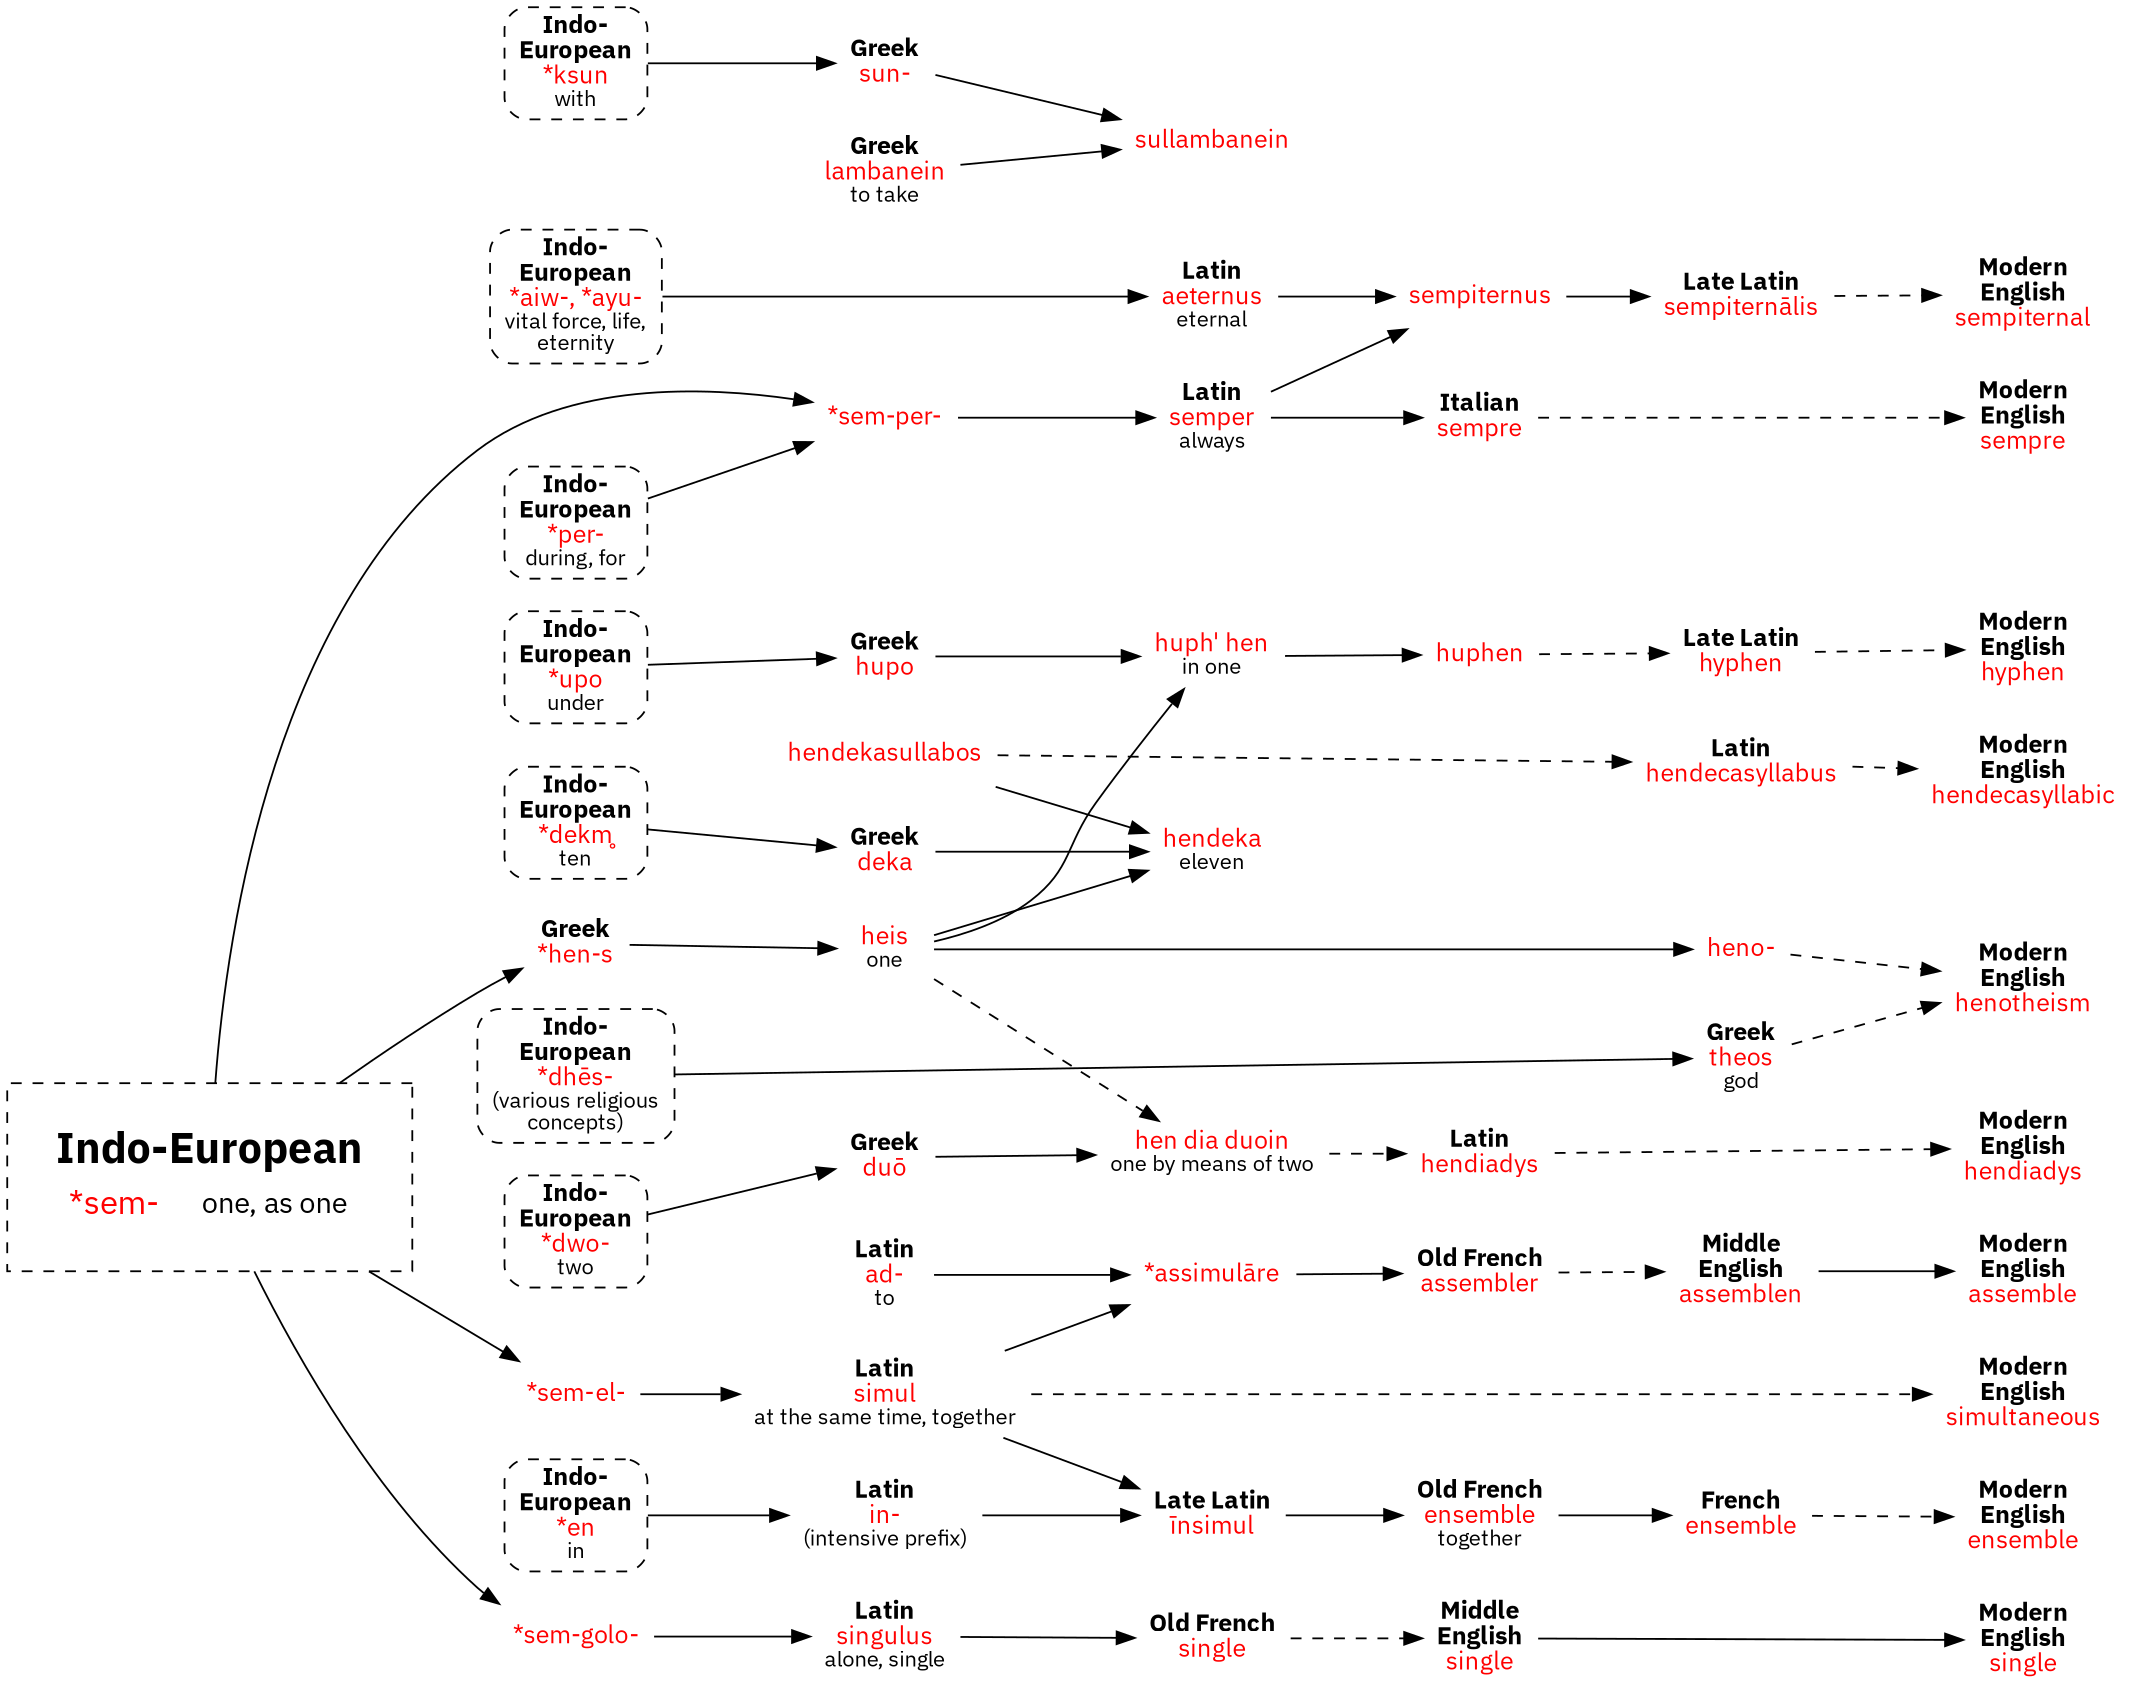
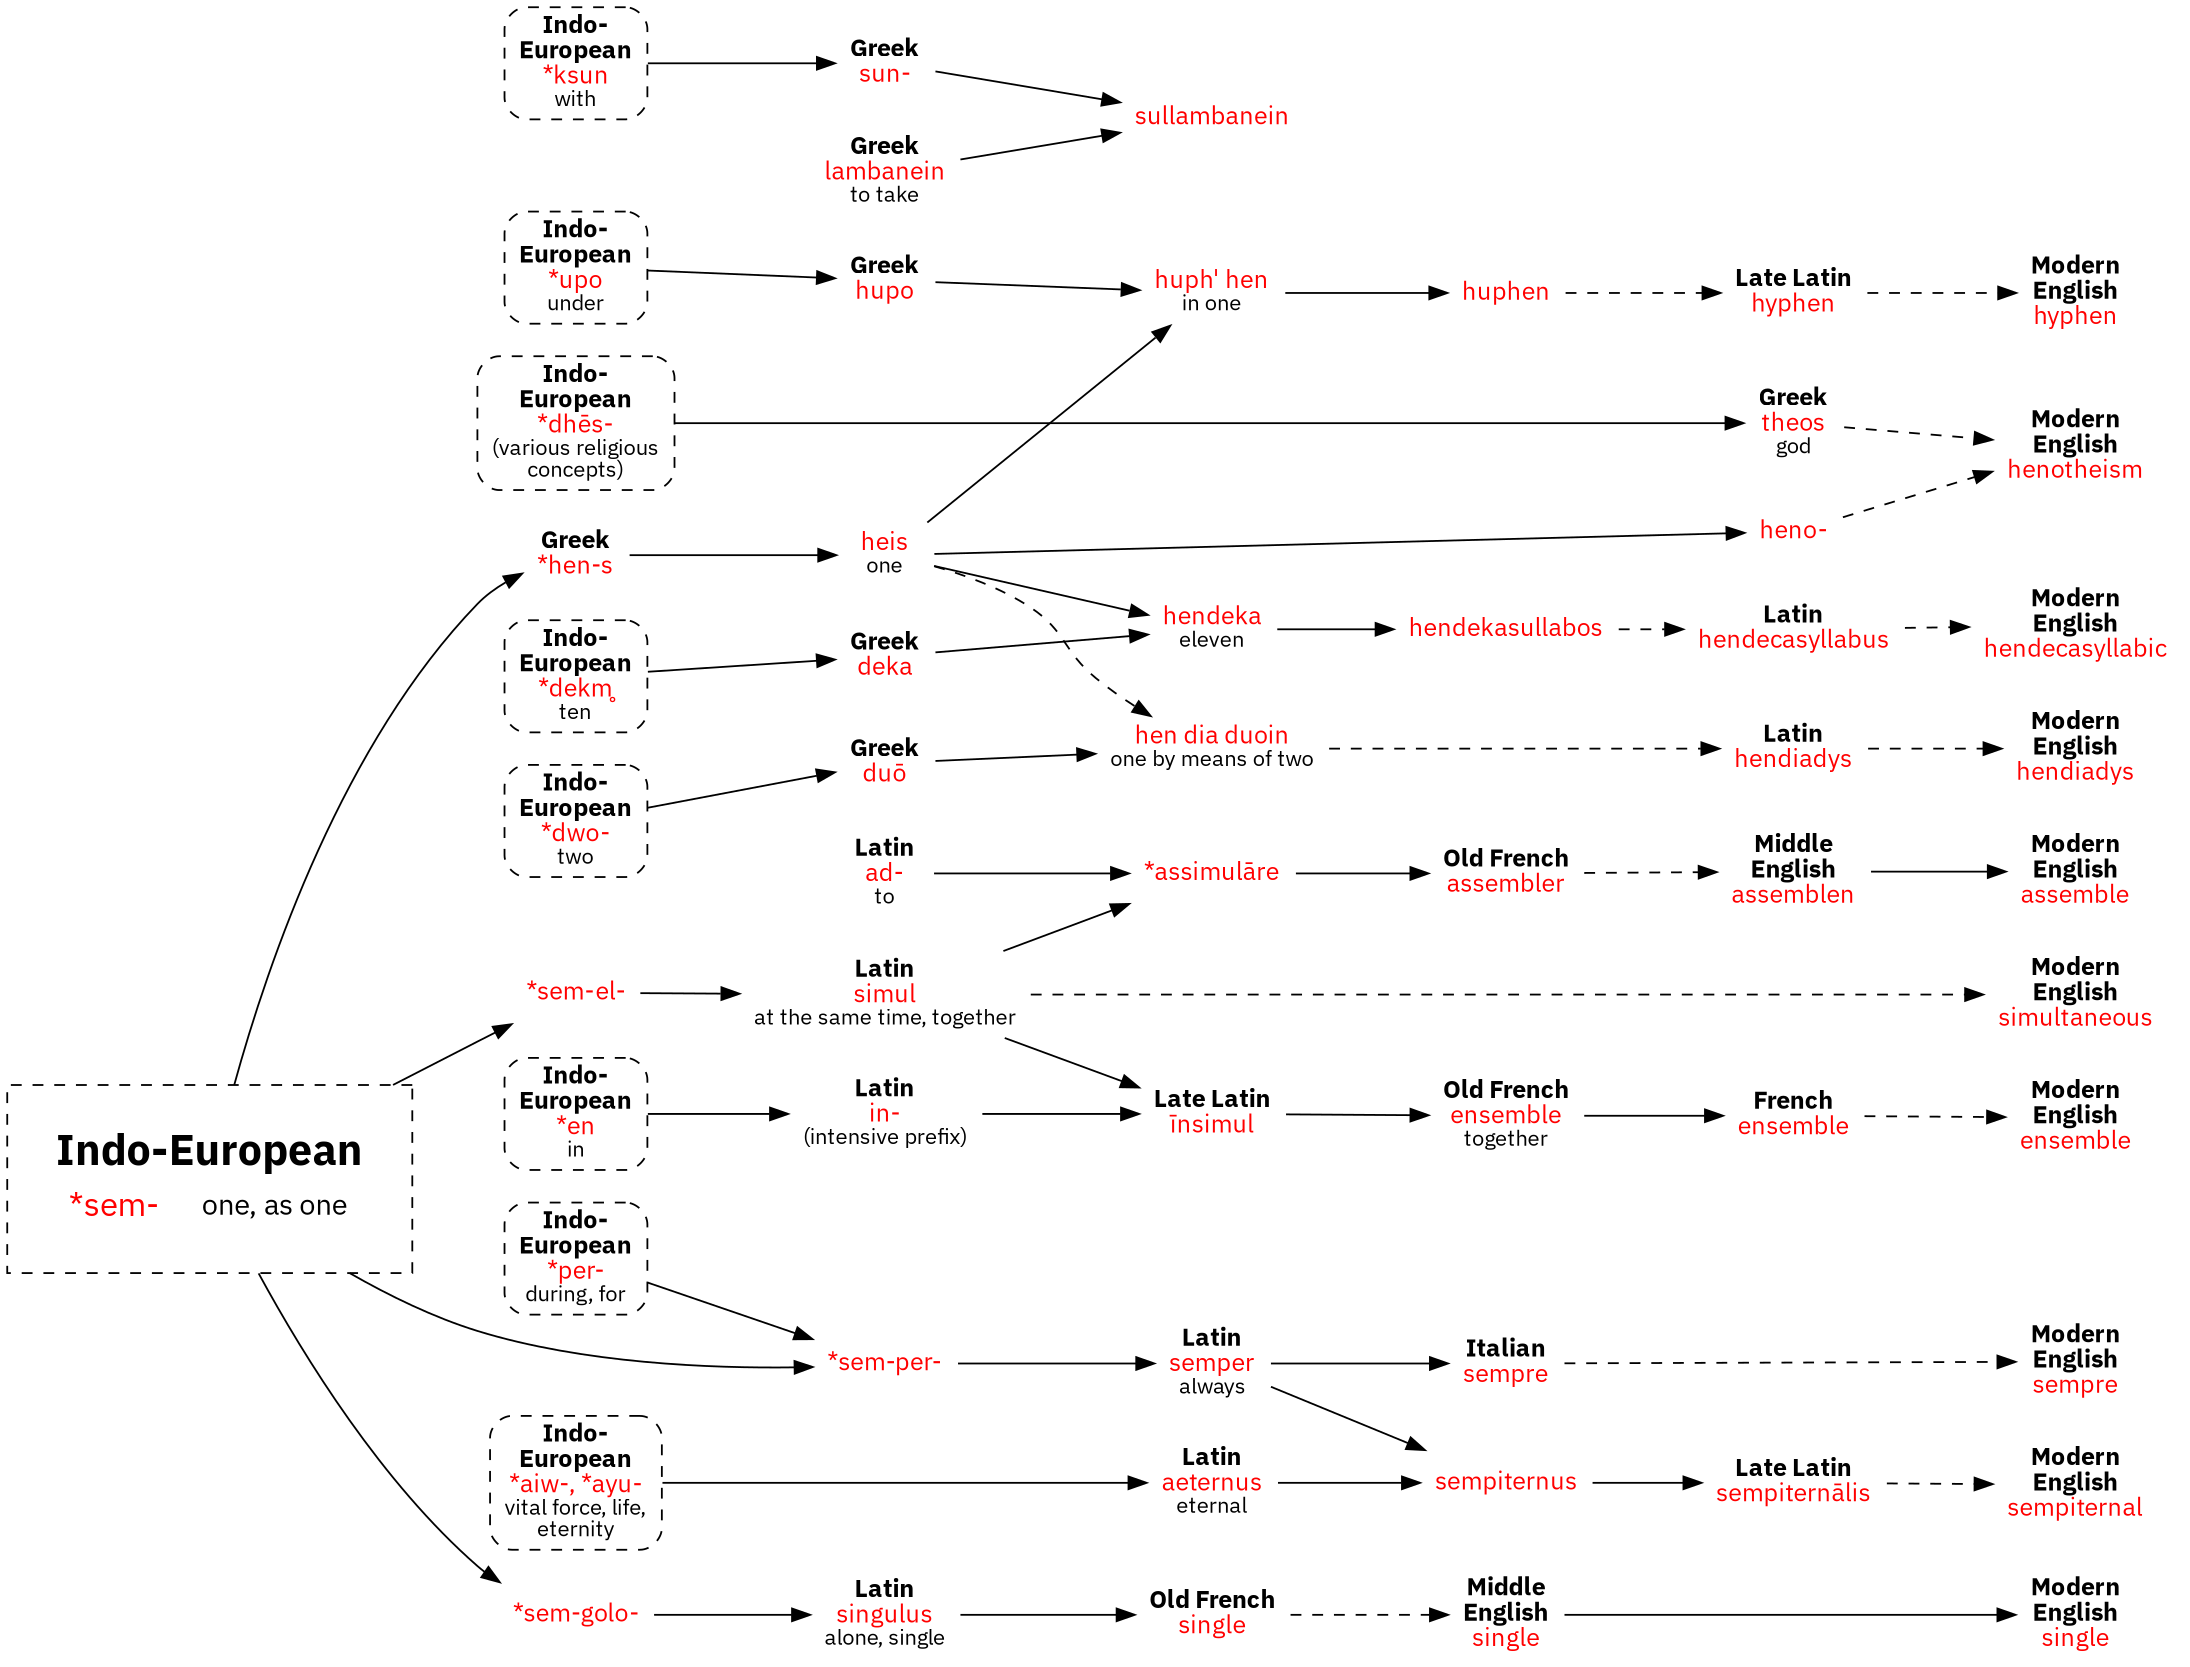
edge "hendekasullabos" -> "hendeka": reversed
